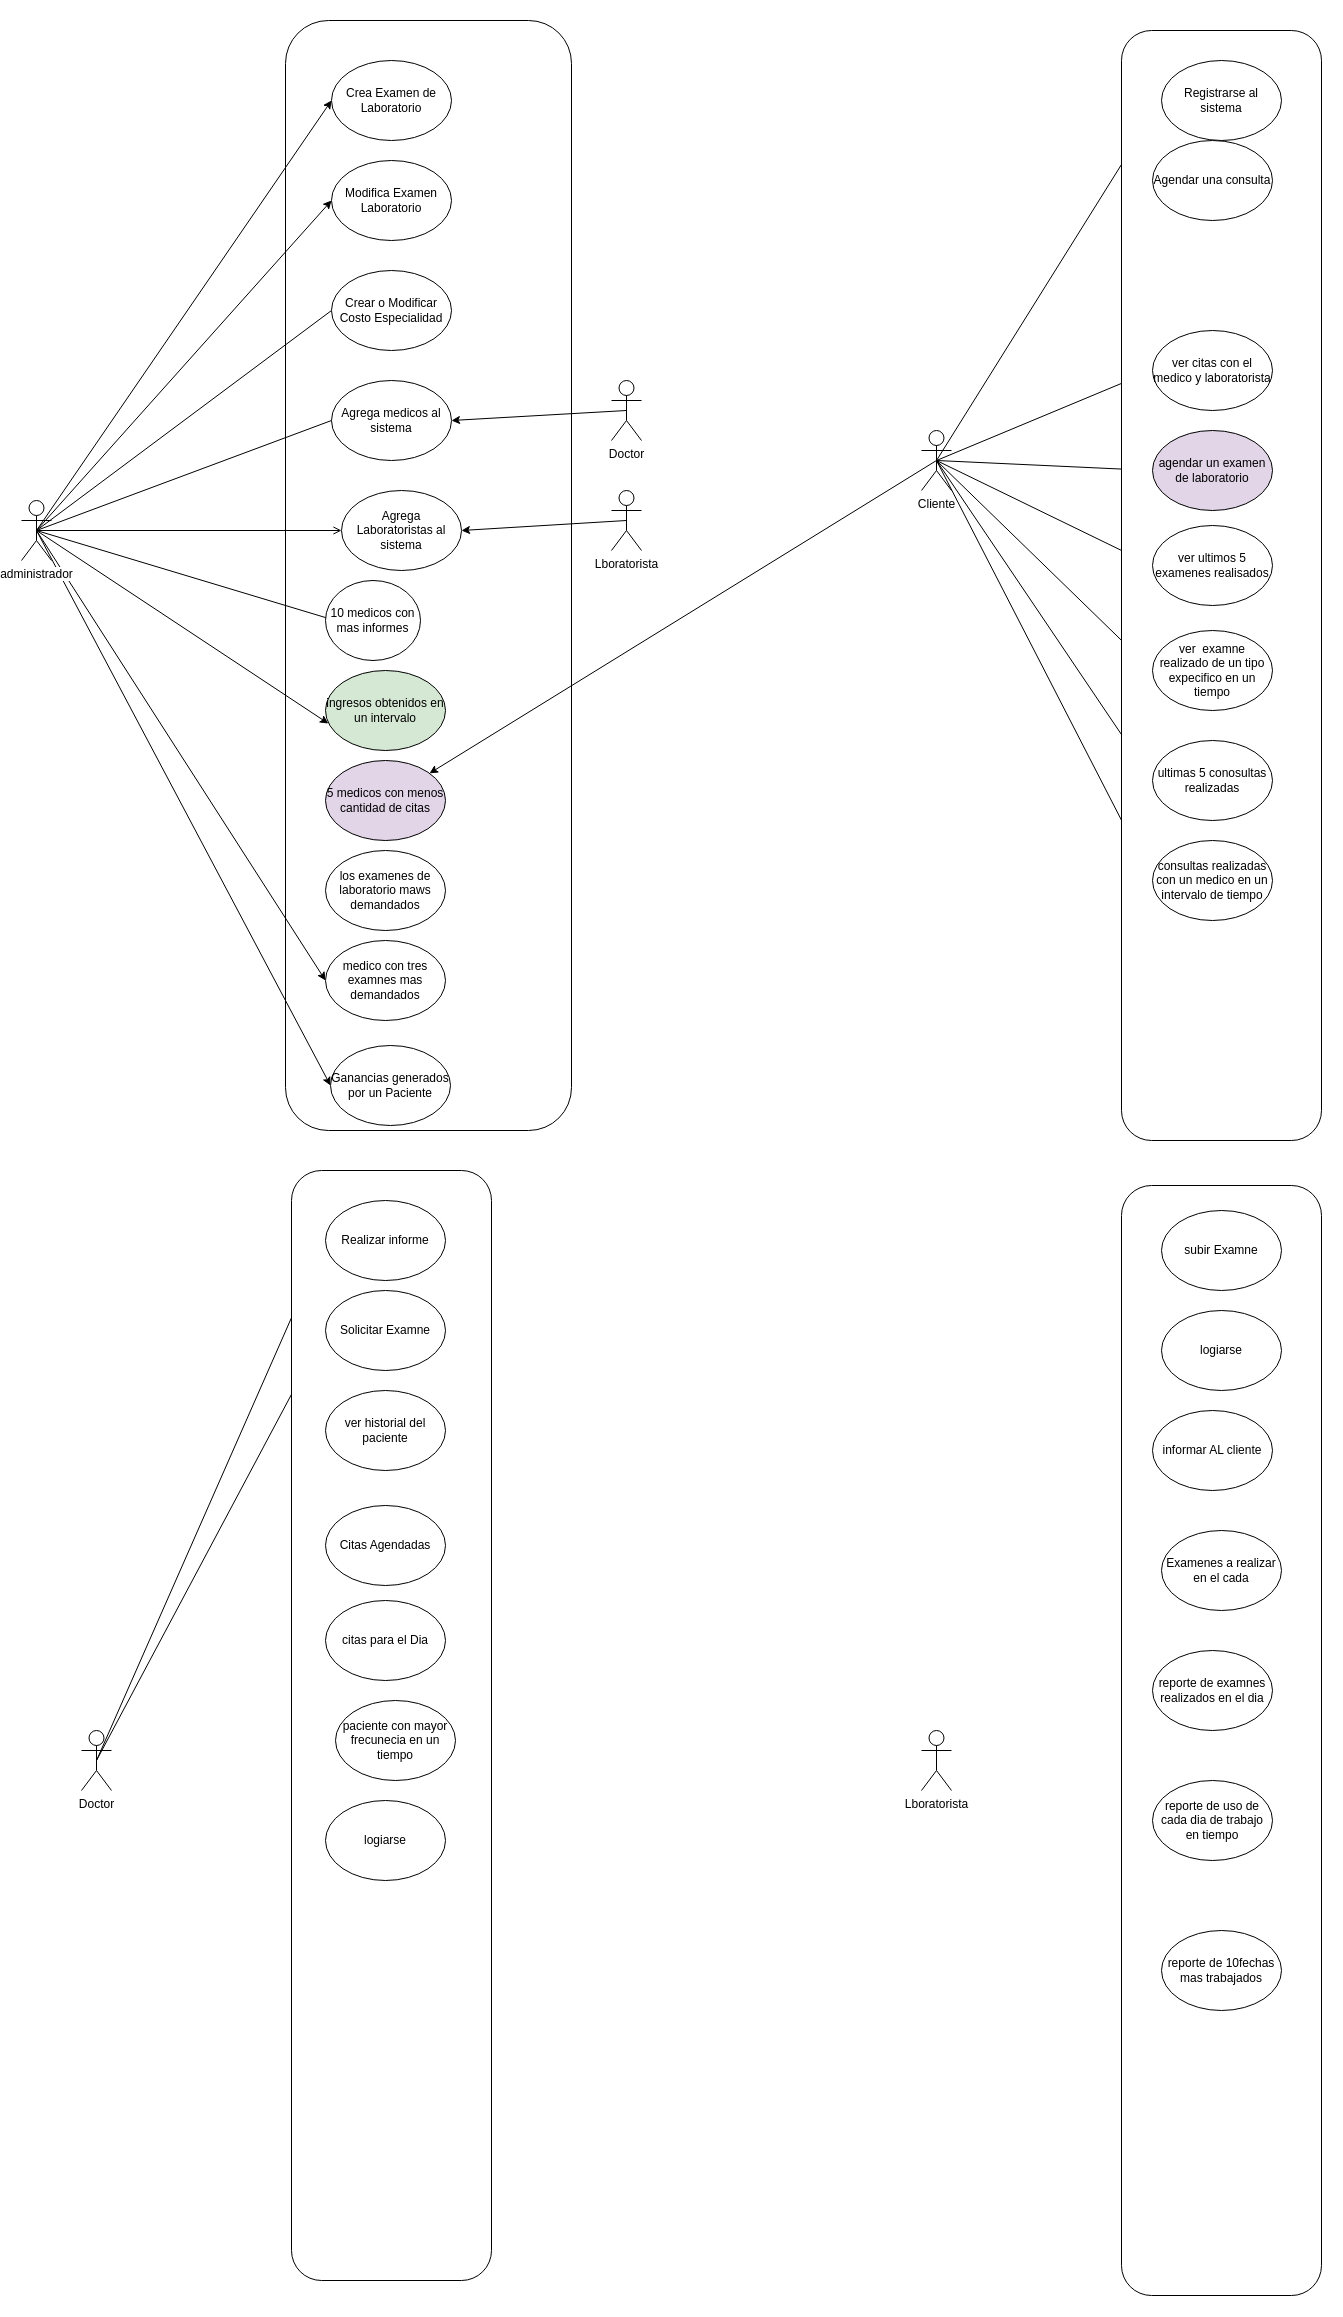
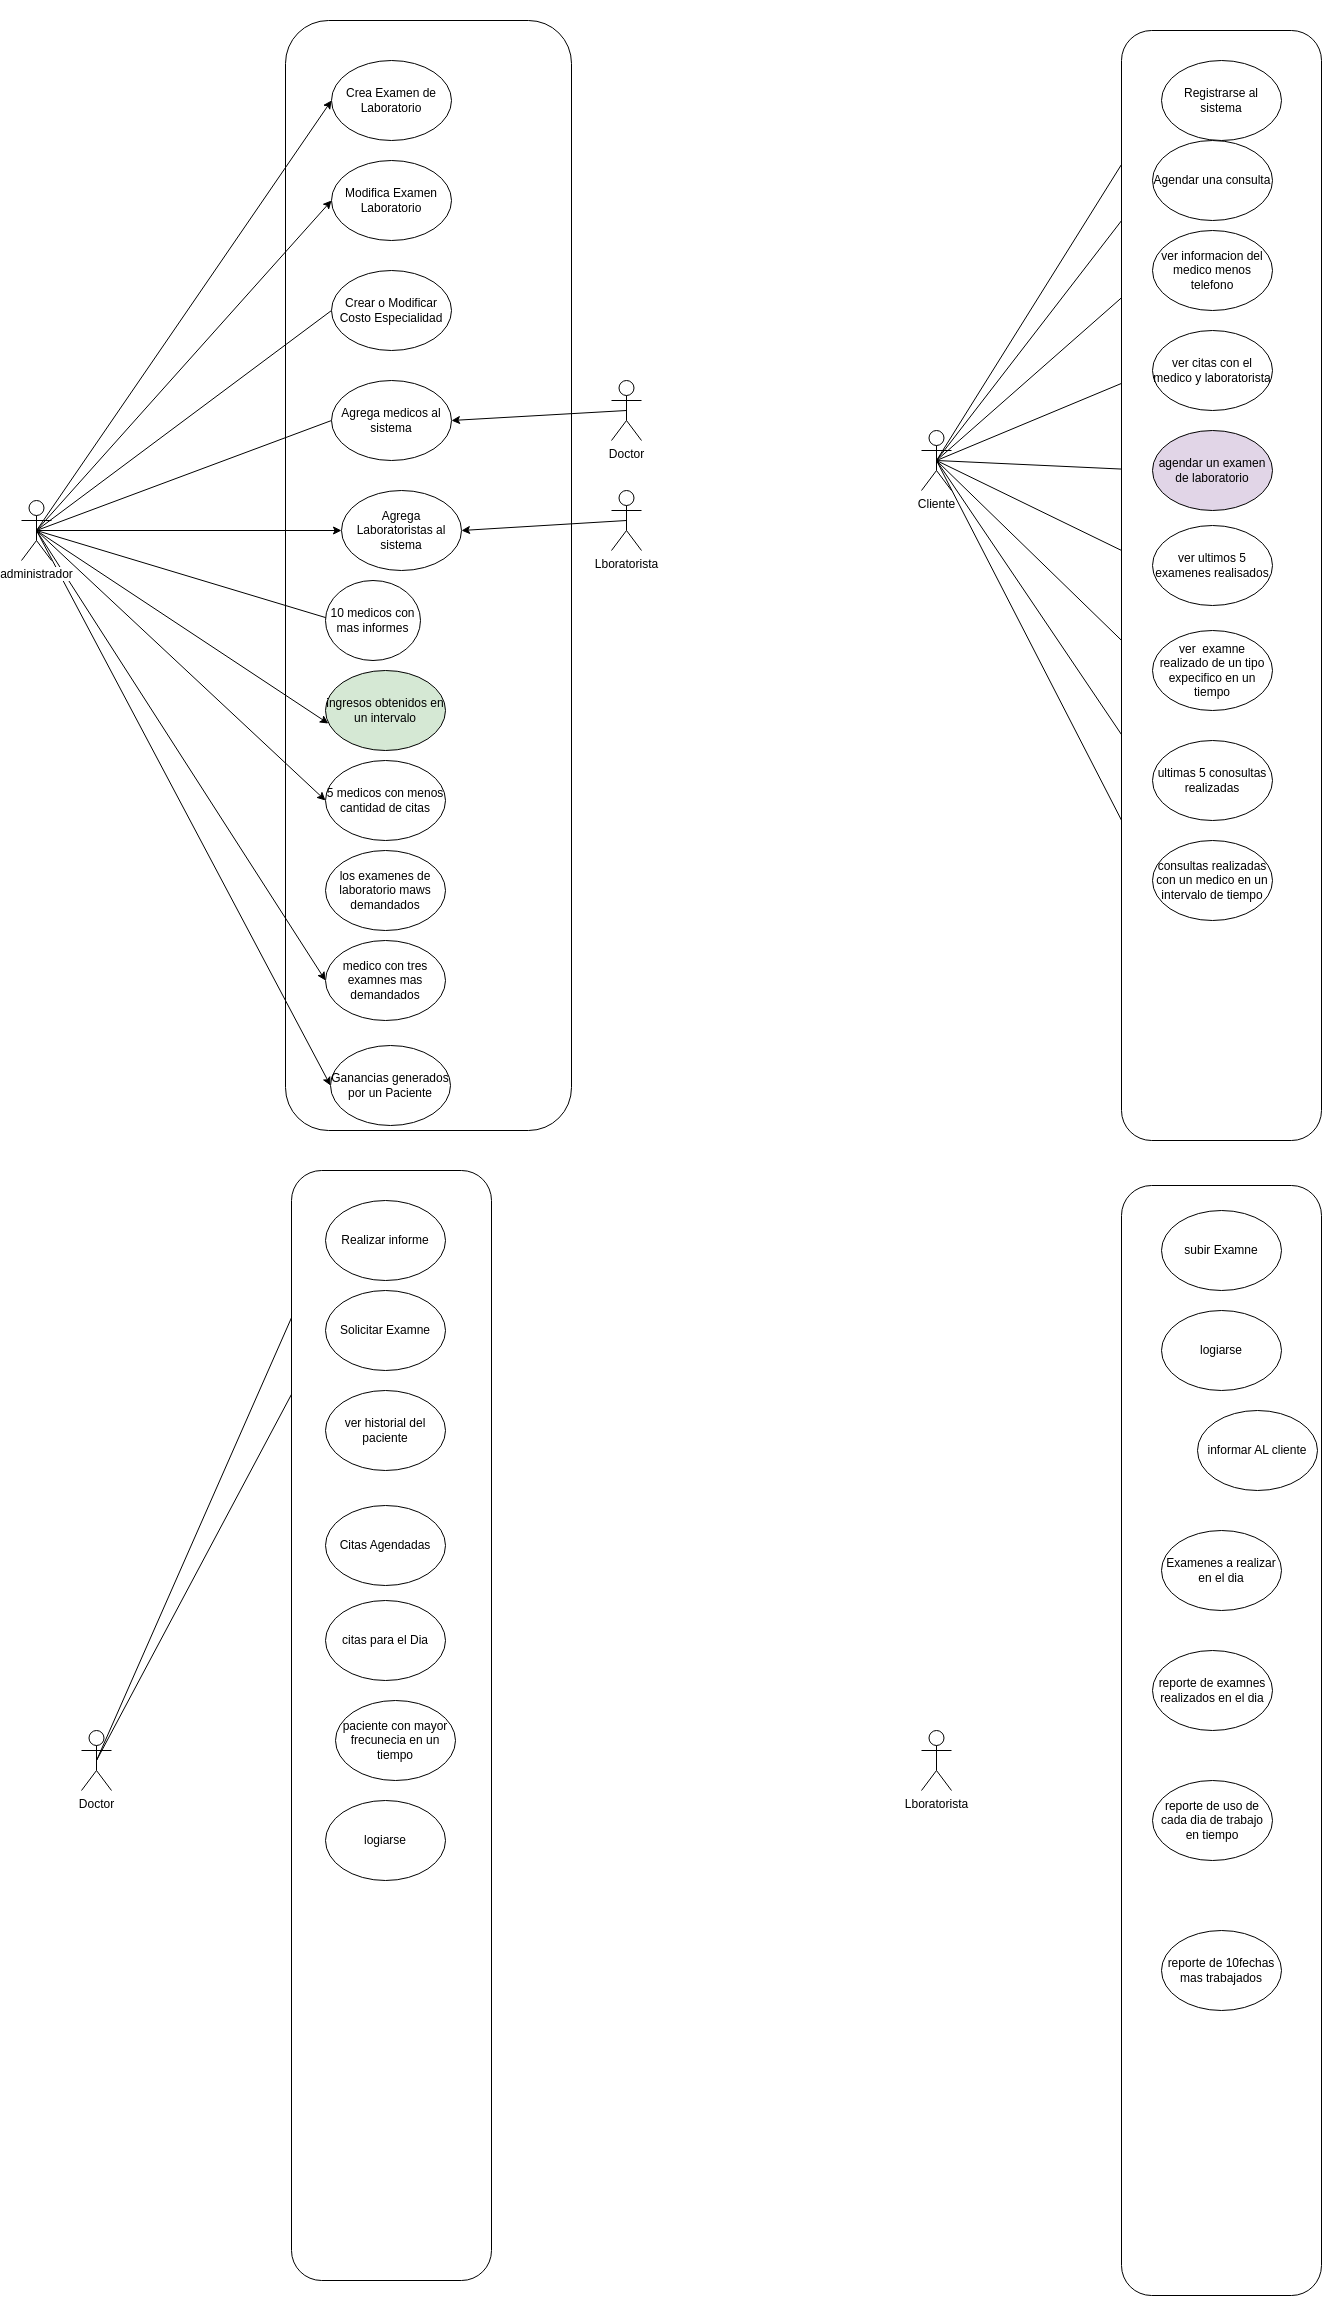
node "ver informacion del medico menos telefono": added
edge "Cliente" -> "ver informacion del medico menos telefono": added
edge "administrador" -> "Agrega Laboratoristas al sistema": arrowhead open -> classic
edge "Cliente" -> "5 medicos con menos cantidad de citas": now "Cliente" -> "Agendar una consulta"
edge "administrador" -> "5 medicos con menos cantidad de citas": added
node "5 medicos con menos cantidad de citas": fillcolor #e1d5e7 -> #ffffff
node "informar AL cliente": moved (1213, 1451) -> (1258, 1451)
node "Examenes a realizar en el cada": label "Examenes a realizar en el cada" -> "Examenes a realizar en el dia"
